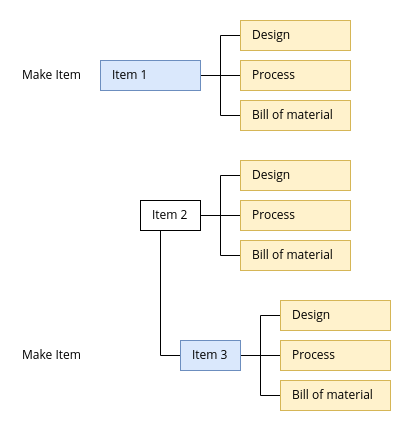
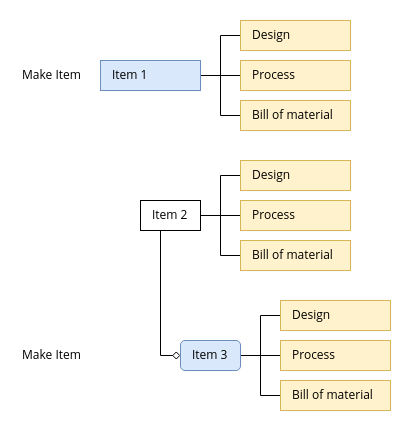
edge "Item 2" -- "Item 3": arrowhead none -> diamond
node "Item 3": shape rectangle -> rounded rectangle
